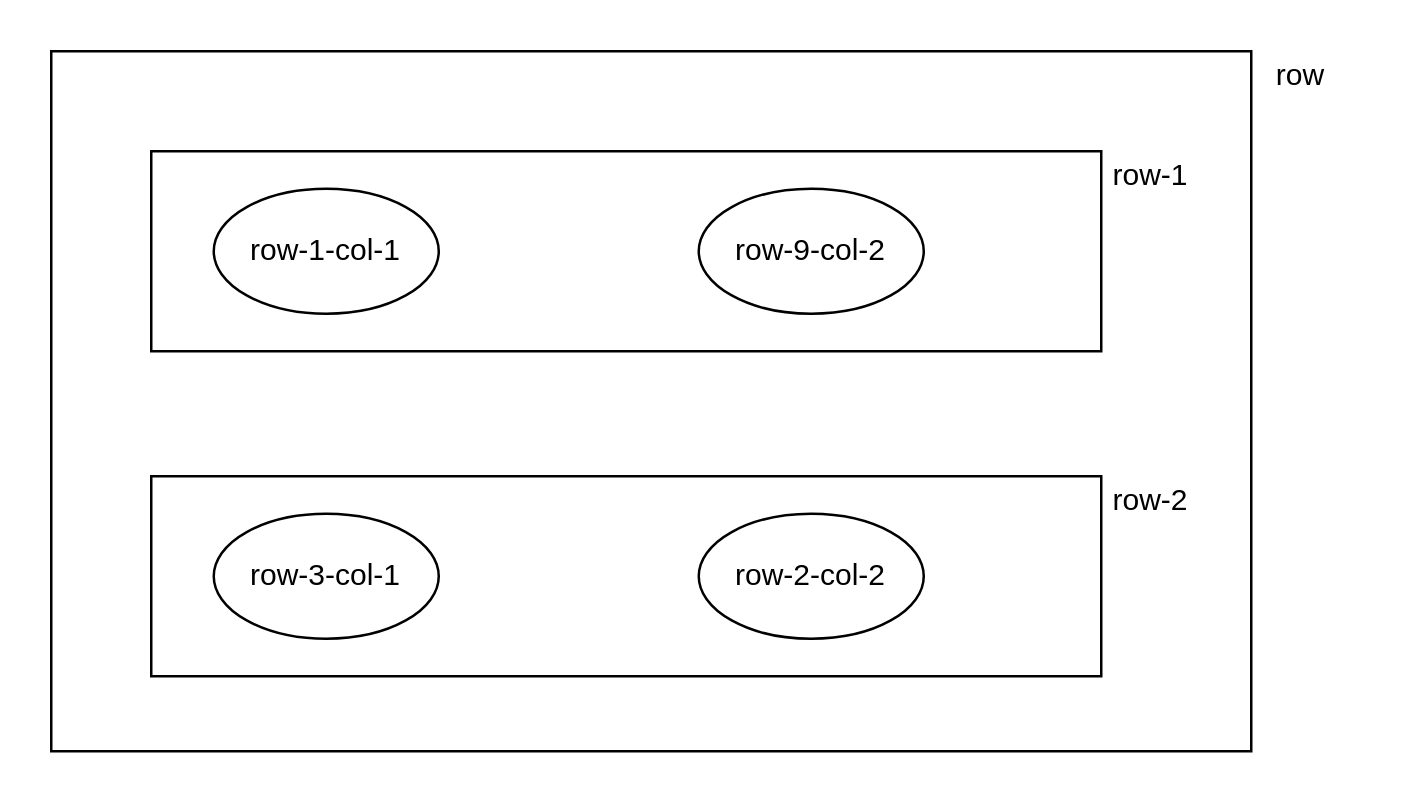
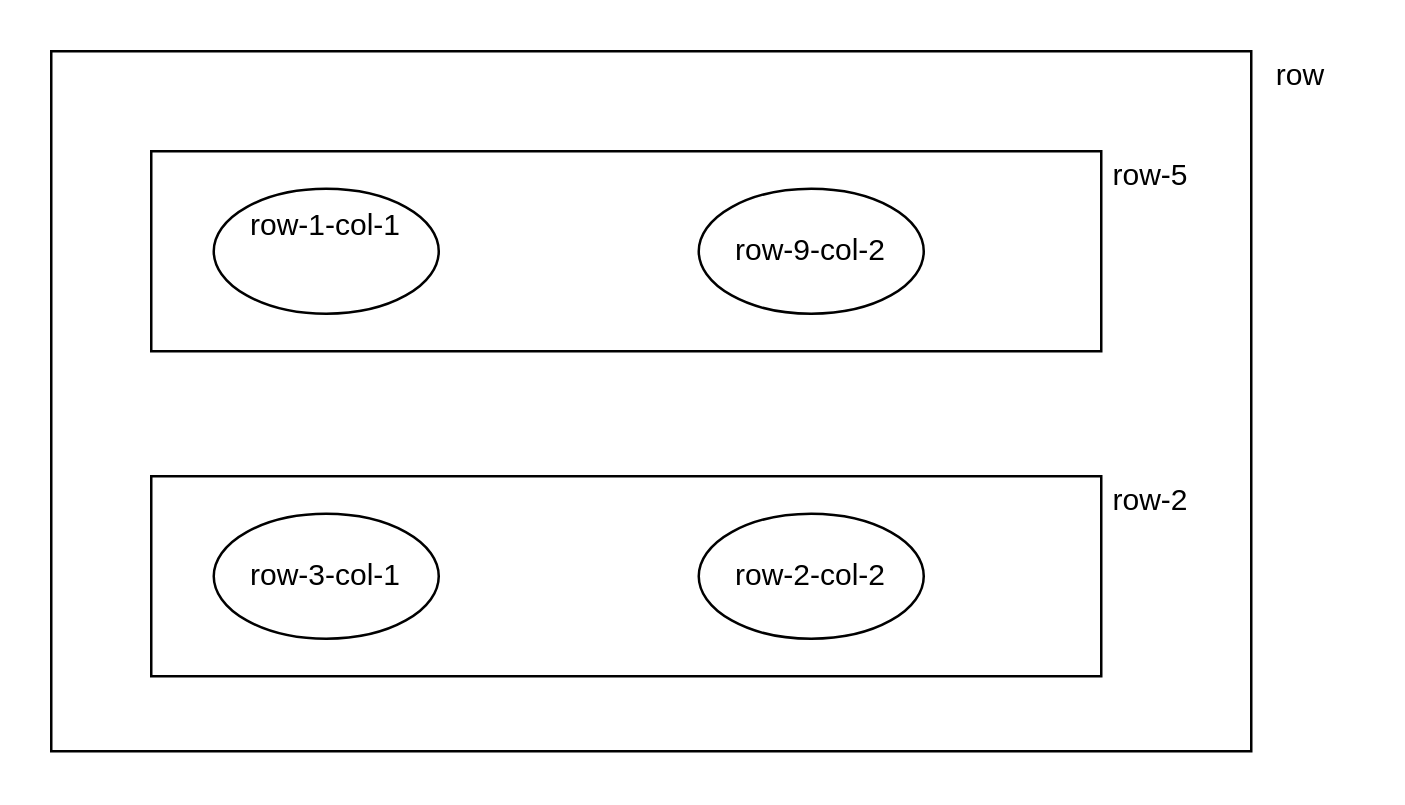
node "row-1": label "row-1" -> "row-5"
node "row-1-col-1": moved (326, 251) -> (326, 226)
